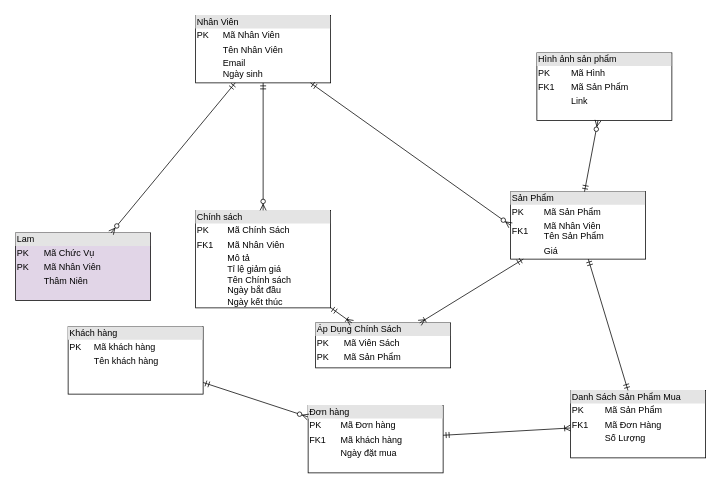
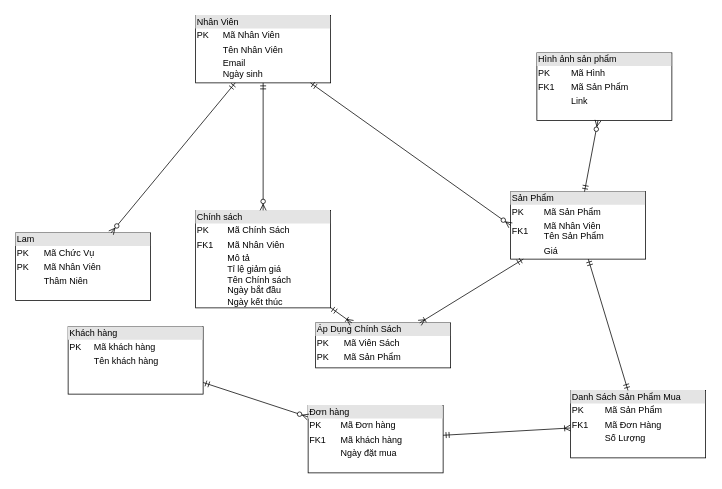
node "Lam PK Mã Chức Vụ PK Mã Nhân Viên Thâm Niên": fillcolor #e1d5e7 -> #ffffff
